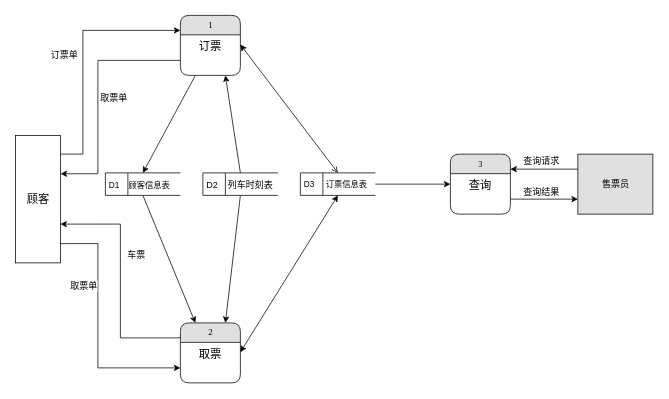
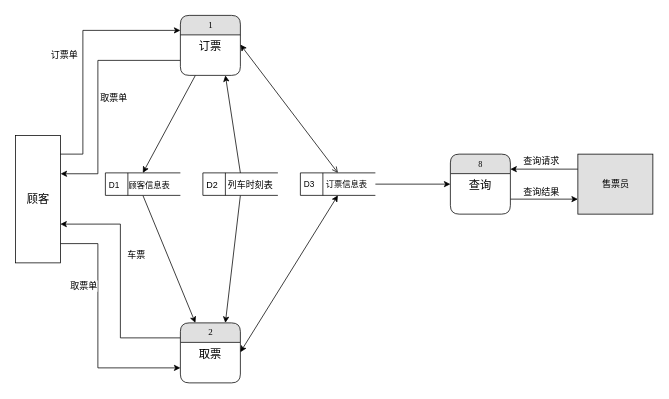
node "3": label "3" -> "8"
